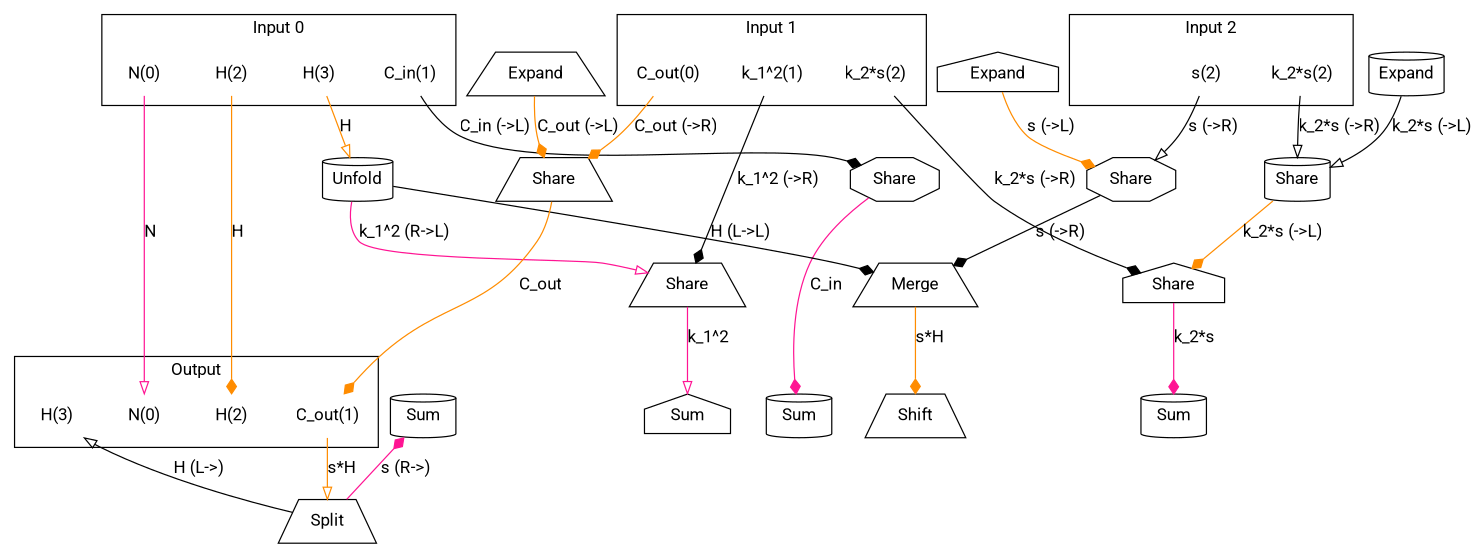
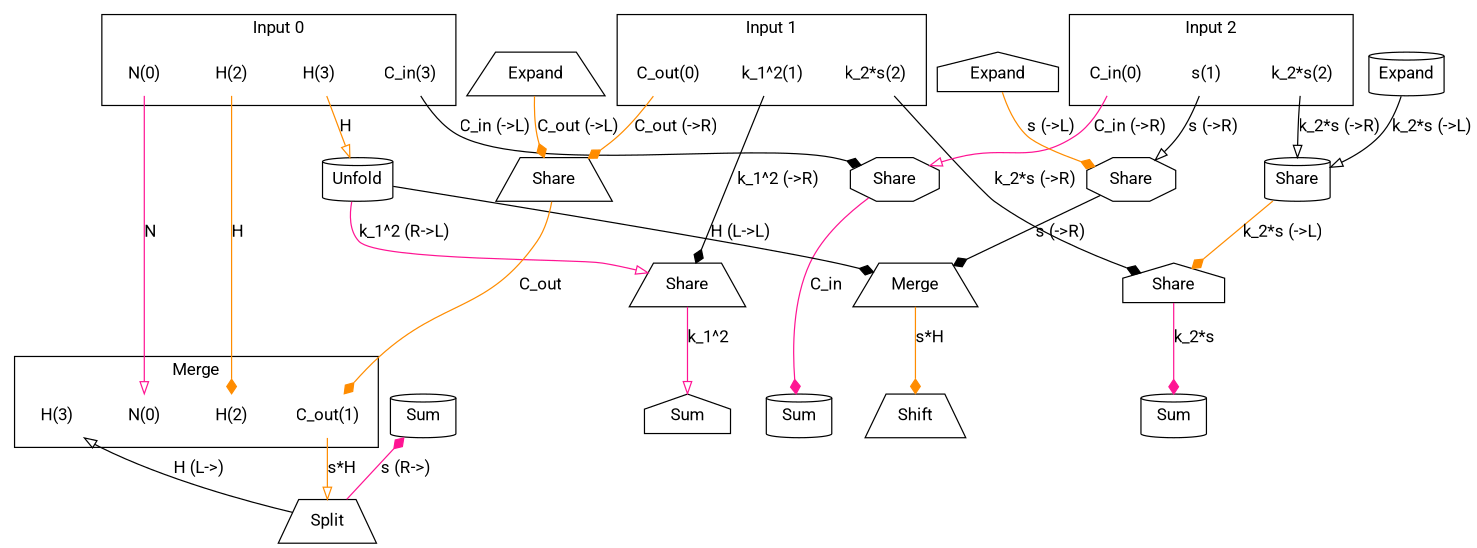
node "C_in(1)": label "C_in(1)" -> "C_in(3)"
node "C_in(0)": added
node "s(2)": label "s(2)" -> "s(1)"
cluster "Output": label "Output" -> "Merge"
